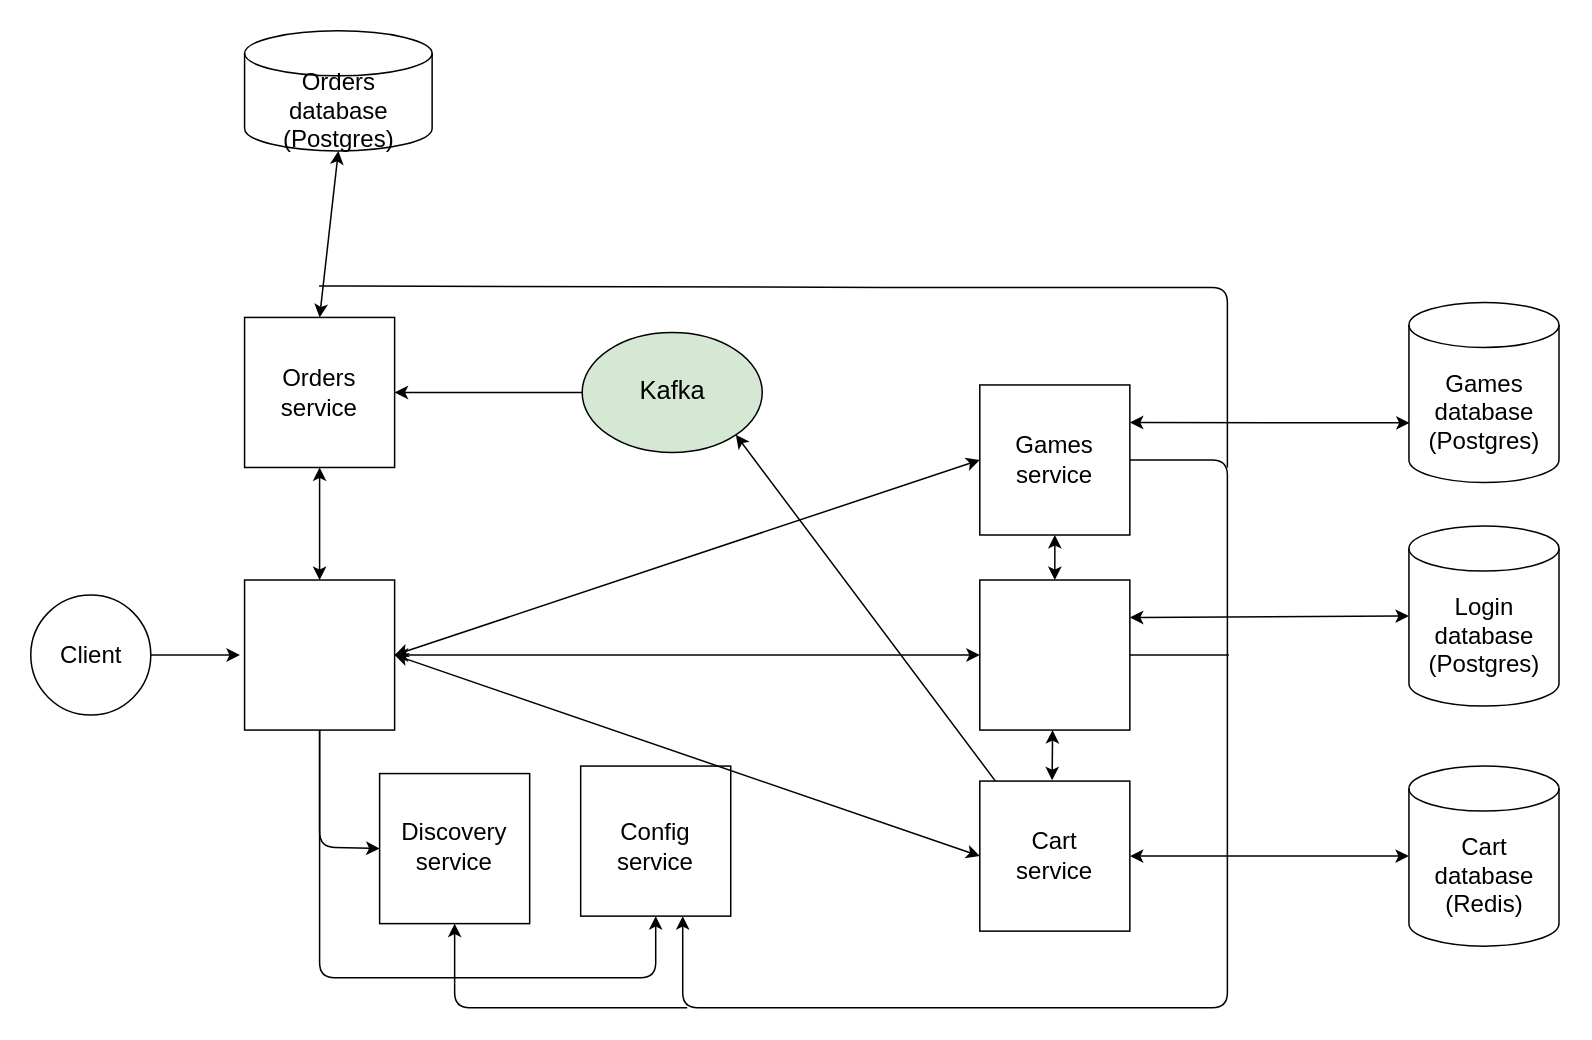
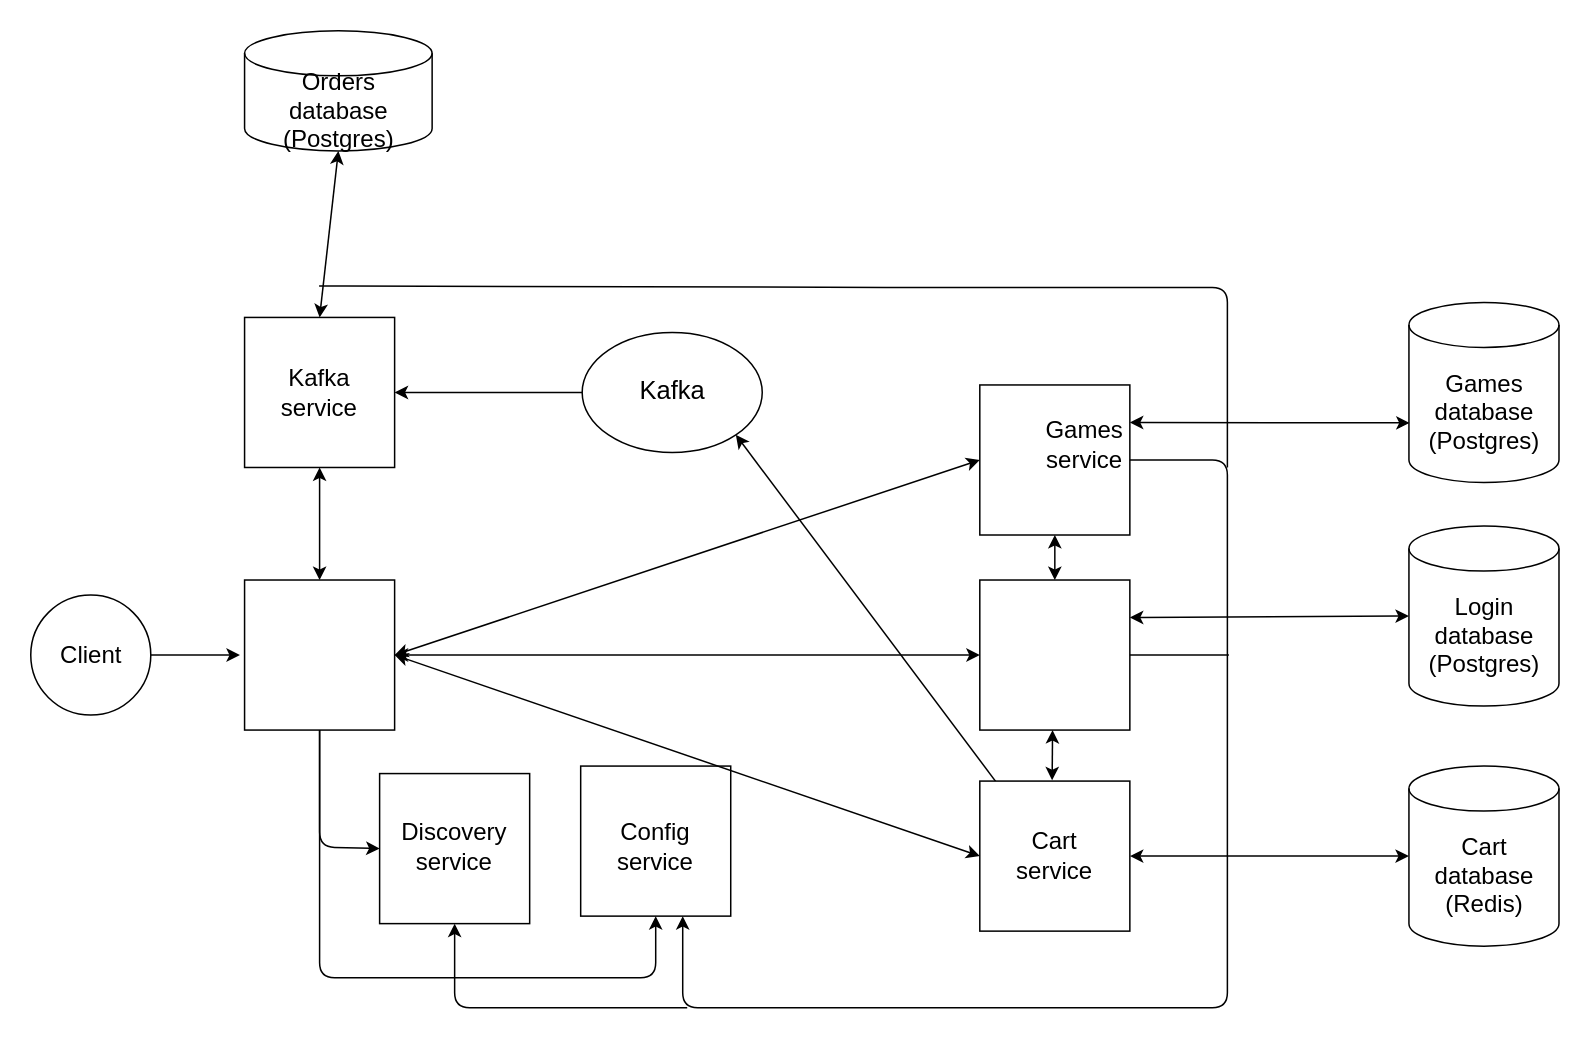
node "Orders service": label "Orders service" -> "Kafka service"
node "Kafka": fillcolor #d5e8d4 -> #ffffff
node "Games service": moved (1055, 460) -> (1085, 445)
